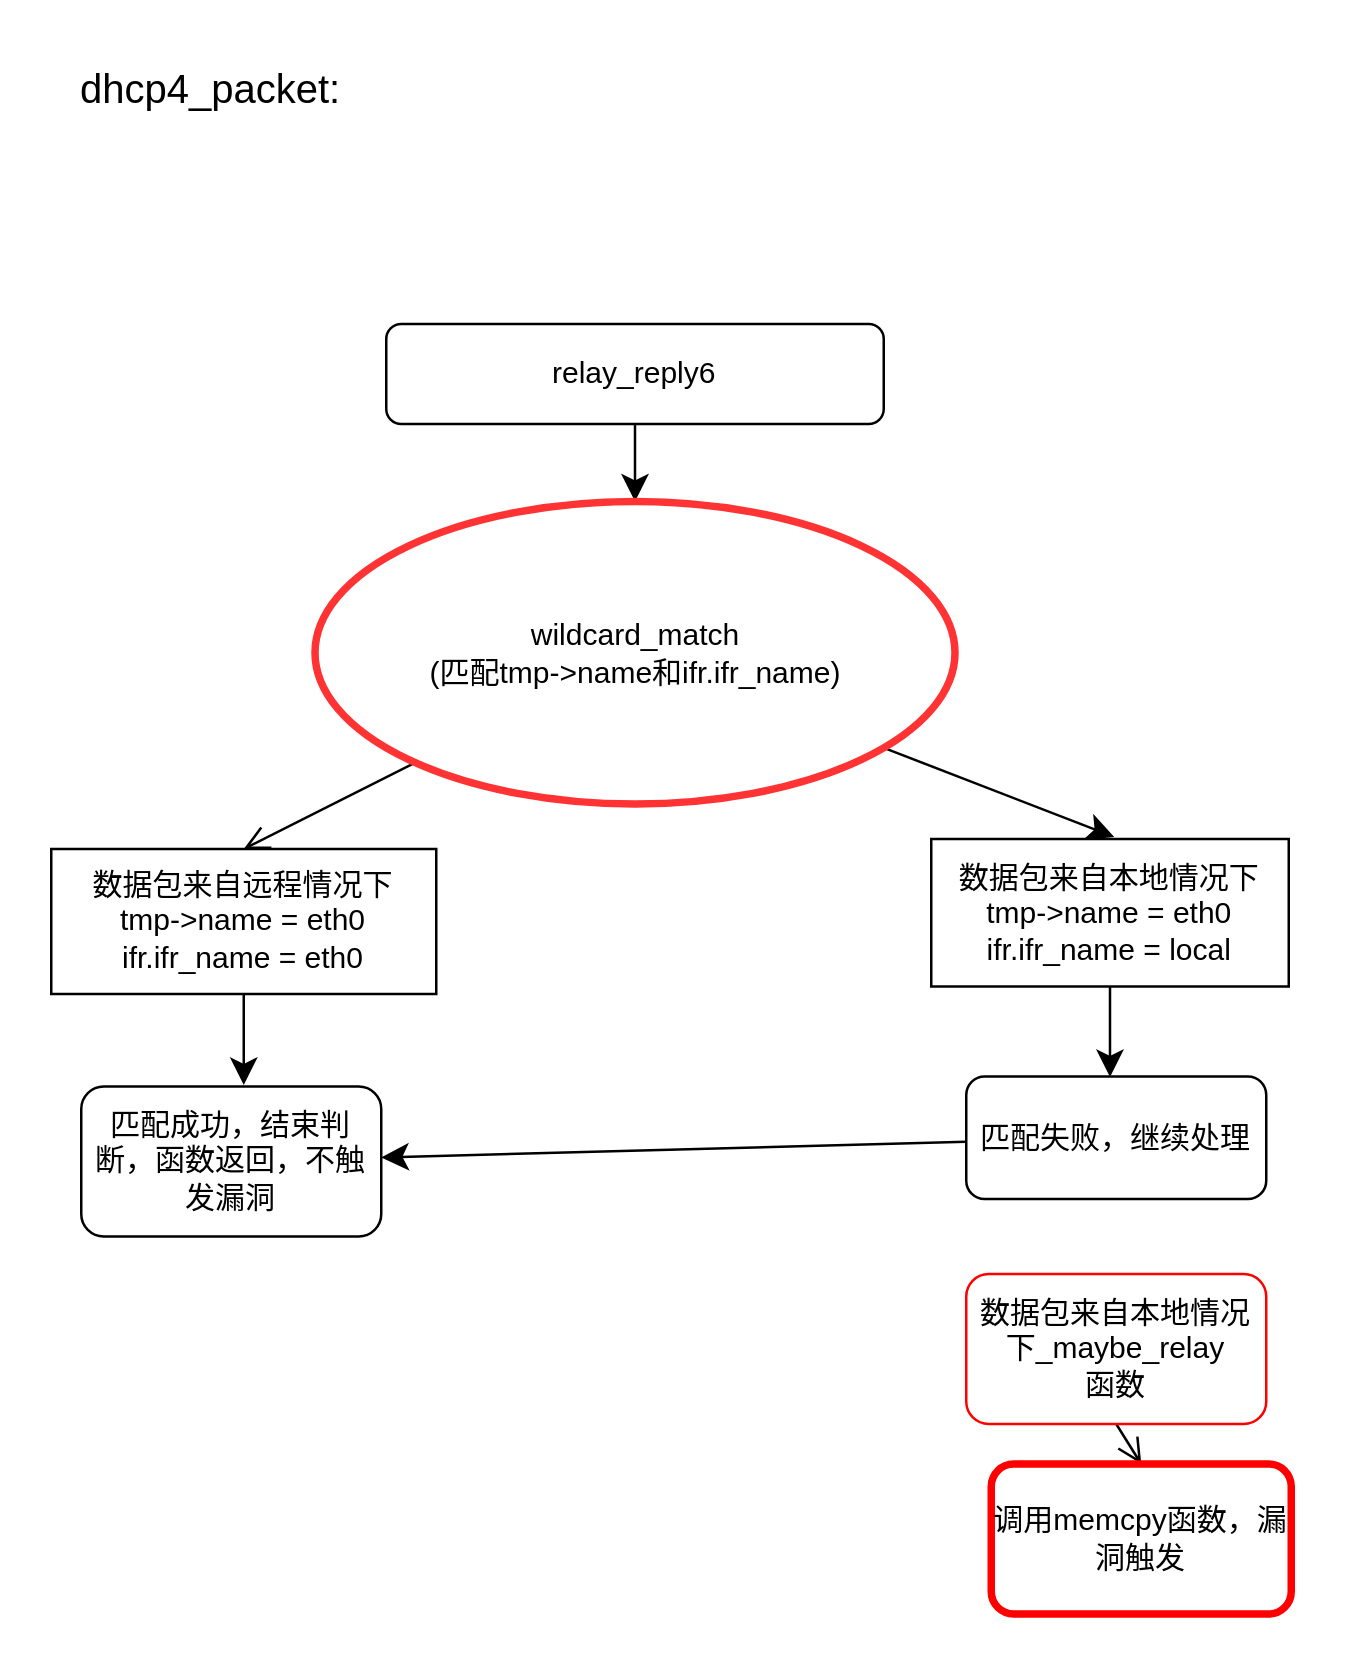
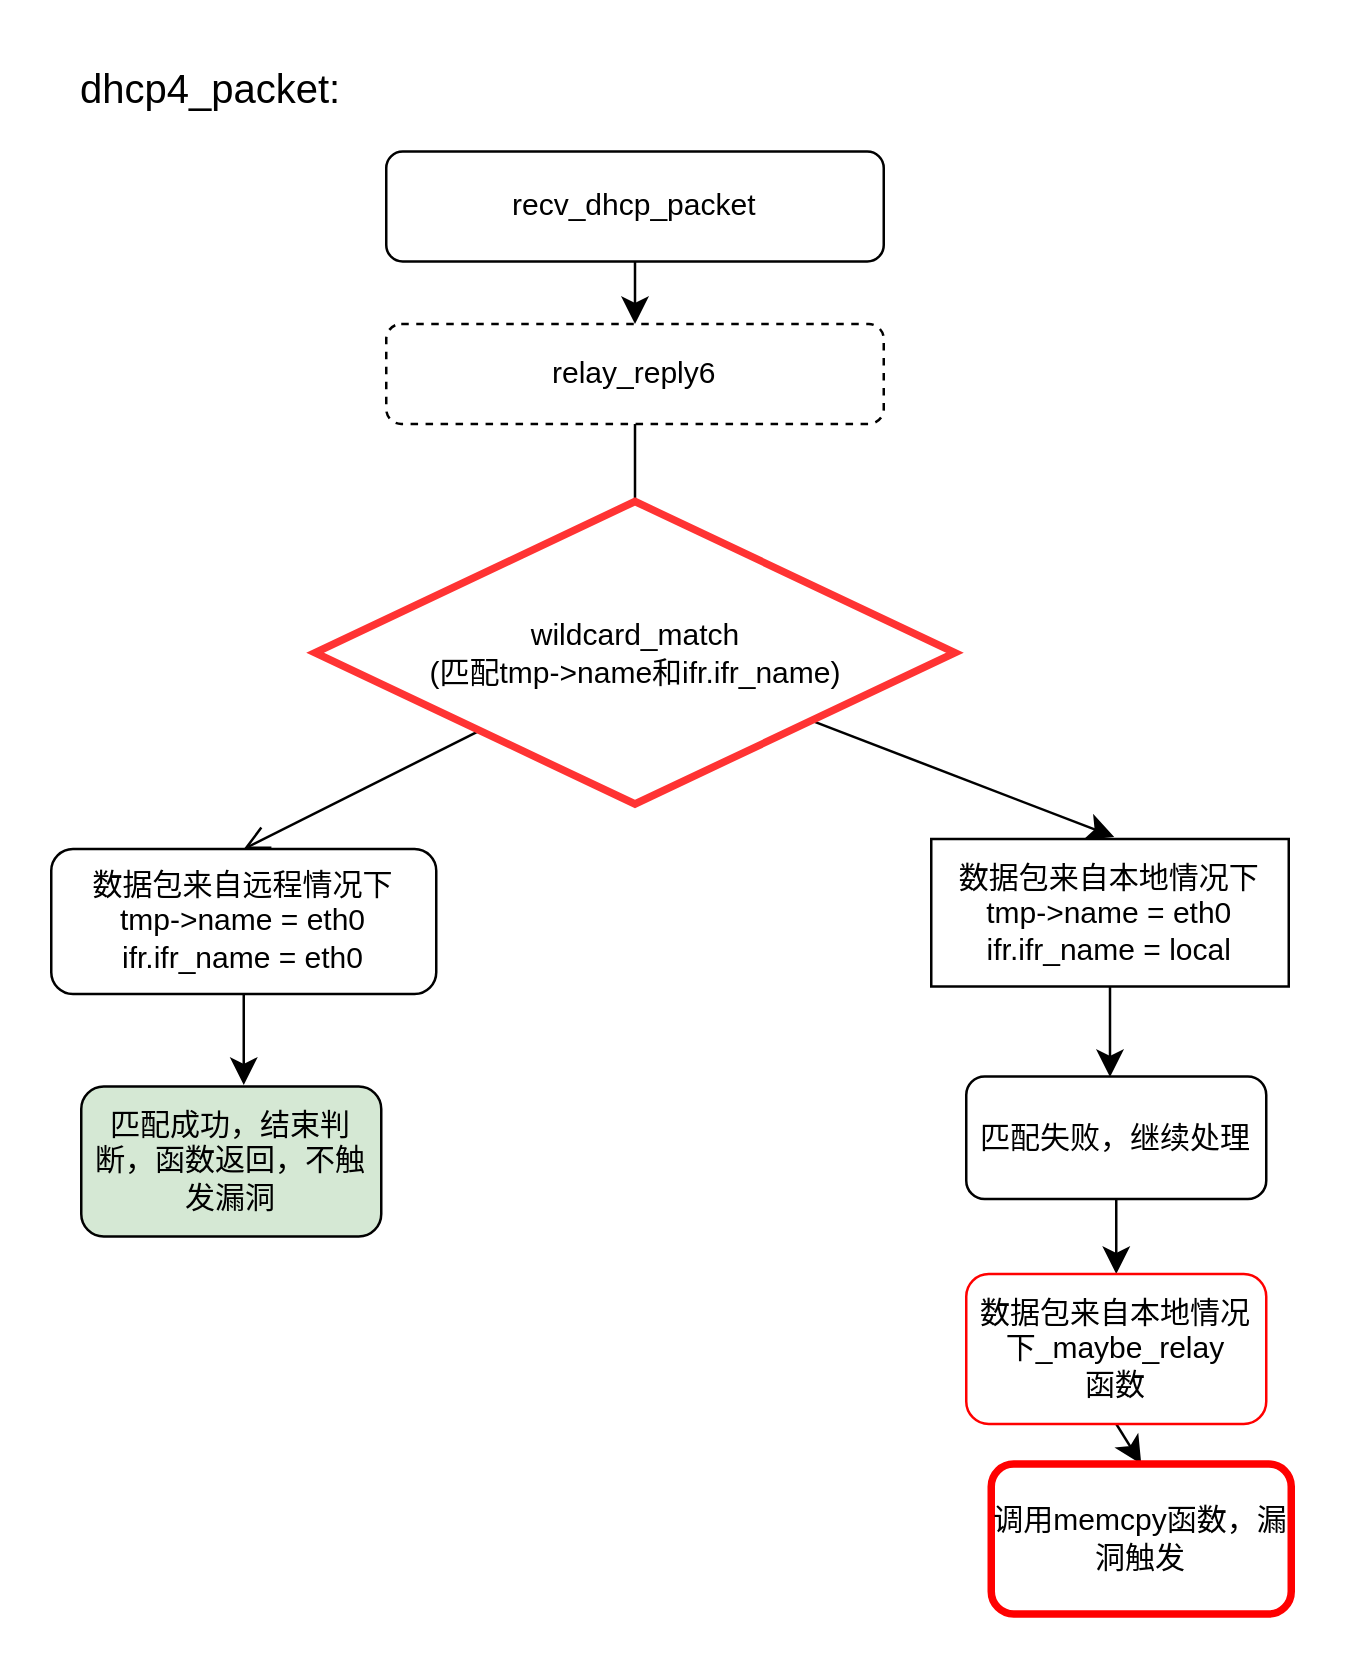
node "recv_dhcp_packet": added
edge "recv_dhcp_packet" -> "relay_reply6": added
node "relay_reply6": style solid -> dashed
edge "relay_reply6" -> "wildcard_match (匹配tmp->name和ifr.ifr_name)": arrowhead classic -> none
node "wildcard_match (匹配tmp->name和ifr.ifr_name)": shape ellipse -> diamond
node "数据包来自远程情况下 tmp->name = eth0 ifr.ifr_name = eth0": shape rectangle -> rounded rectangle
edge "匹配失败，继续处理" -> "匹配成功，结束判断，函数返回，不触发漏洞": now "匹配失败，继续处理" -> "数据包来自本地情况下_maybe_relay 函数"
node "匹配成功，结束判断，函数返回，不触发漏洞": fillcolor #ffffff -> #d5e8d4
edge "数据包来自本地情况下_maybe_relay 函数" -> "调用memcpy函数，漏洞触发": arrowhead open -> classic
